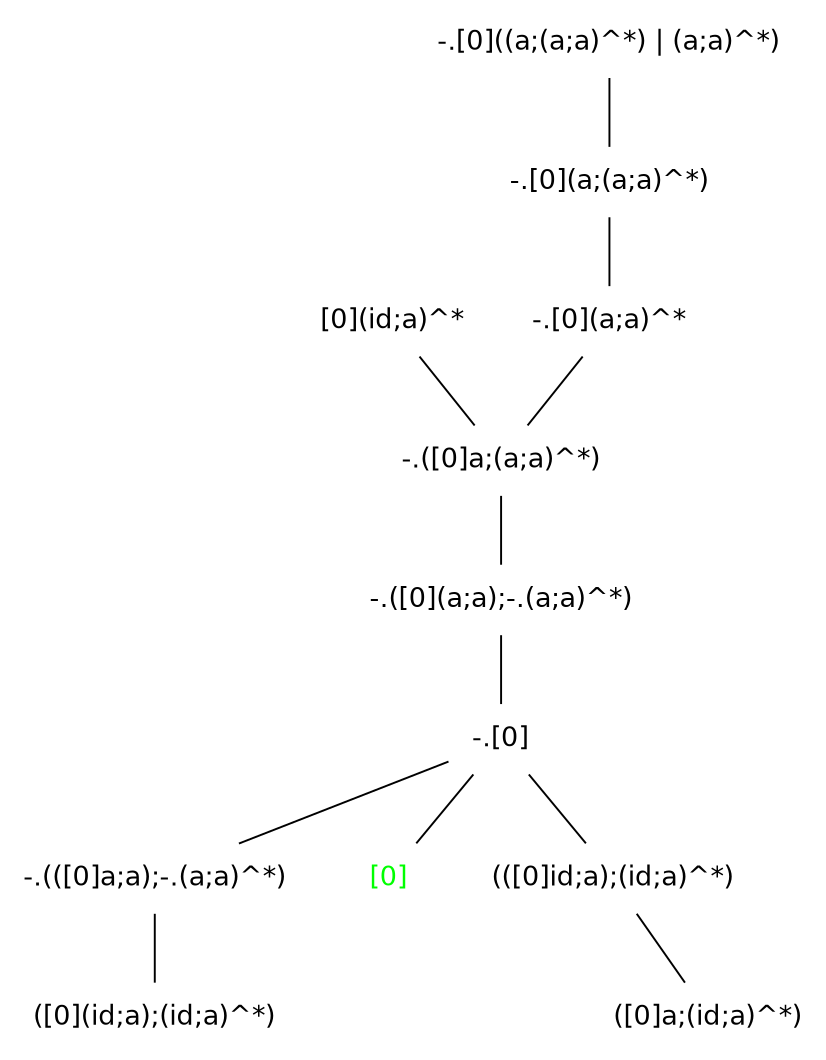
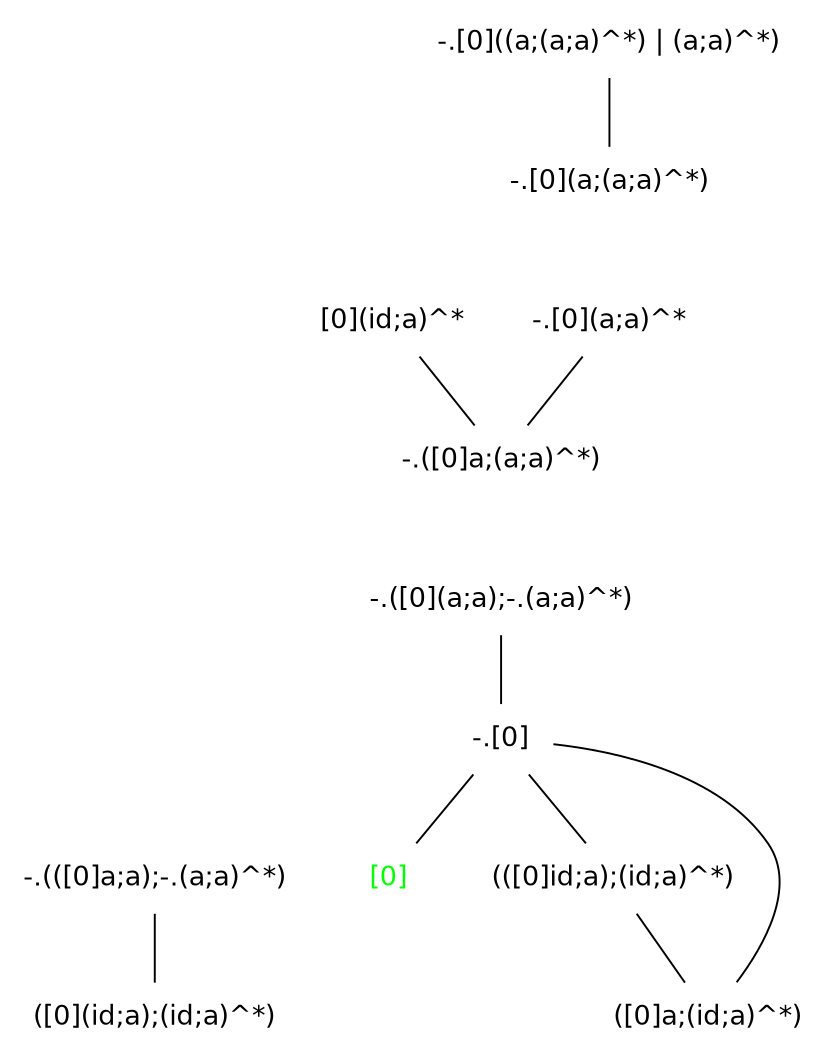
edge "-.[0](a;(a;a)^*)" -- "-.[0](a;a)^*": removed
edge "-.([0]a;(a;a)^*)" -- "-.([0](a;a);-.(a;a)^*)": removed
edge "-.[0]" -- "-.(([0]a;a);-.(a;a)^*)": now "-.[0]" -- "([0]a;(id;a)^*)"
